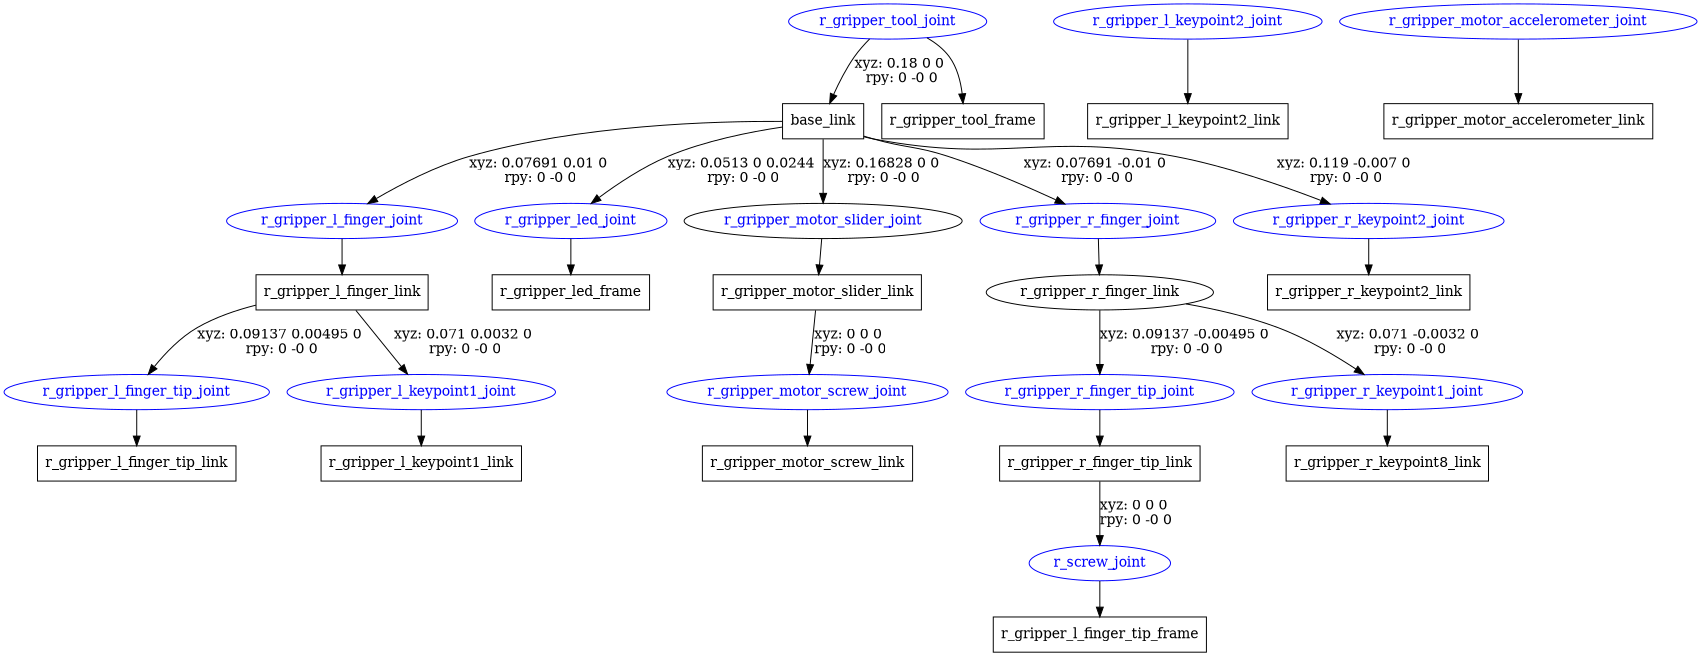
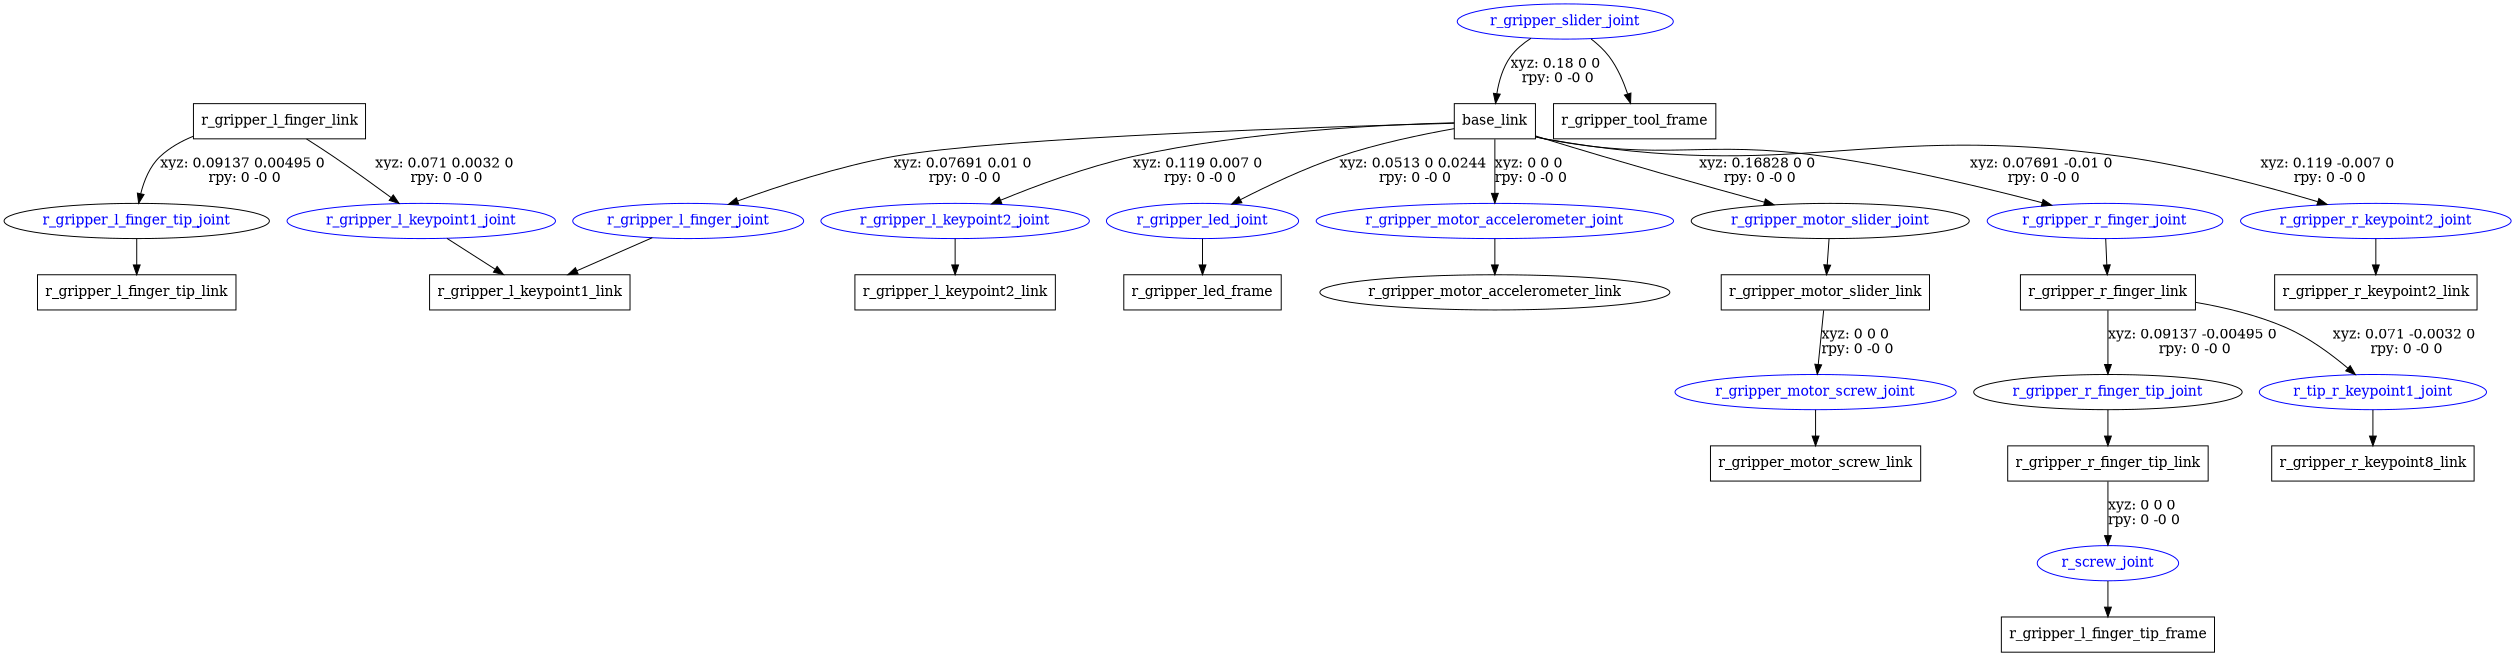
node "r_gripper_tool_joint": label "r_gripper_tool_joint" -> "r_gripper_slider_joint"
node "r_gripper_motor_accelerometer_link": shape box -> ellipse
edge "base_link" -> "r_gripper_l_keypoint2_joint": added, label "xyz: 0.119 0.007 0 rpy: 0 -0 0"
edge "base_link" -> "r_gripper_motor_accelerometer_joint": added, label "xyz: 0 0 0 rpy: 0 -0 0"
edge "r_gripper_l_finger_joint" -> "r_gripper_l_finger_link": now "r_gripper_l_finger_joint" -> "r_gripper_l_keypoint1_link"
node "r_gripper_r_finger_link": shape ellipse -> box
node "r_gripper_l_finger_tip_joint": color blue -> black
node "r_gripper_r_finger_tip_joint": color blue -> black
node "r_gripper_r_keypoint1_joint": label "r_gripper_r_keypoint1_joint" -> "r_tip_r_keypoint1_joint"
